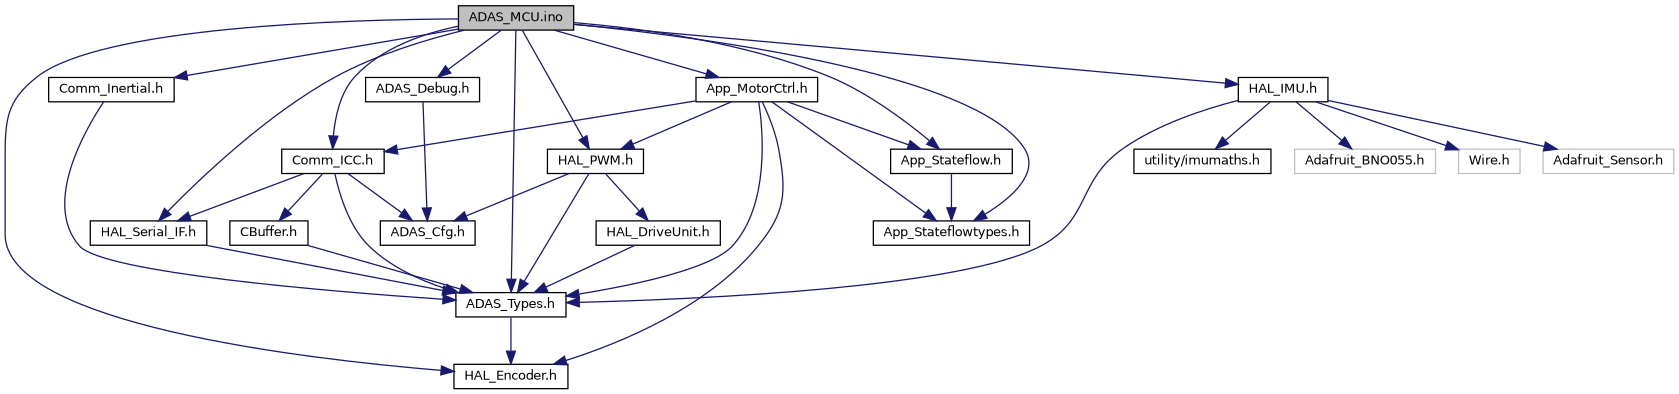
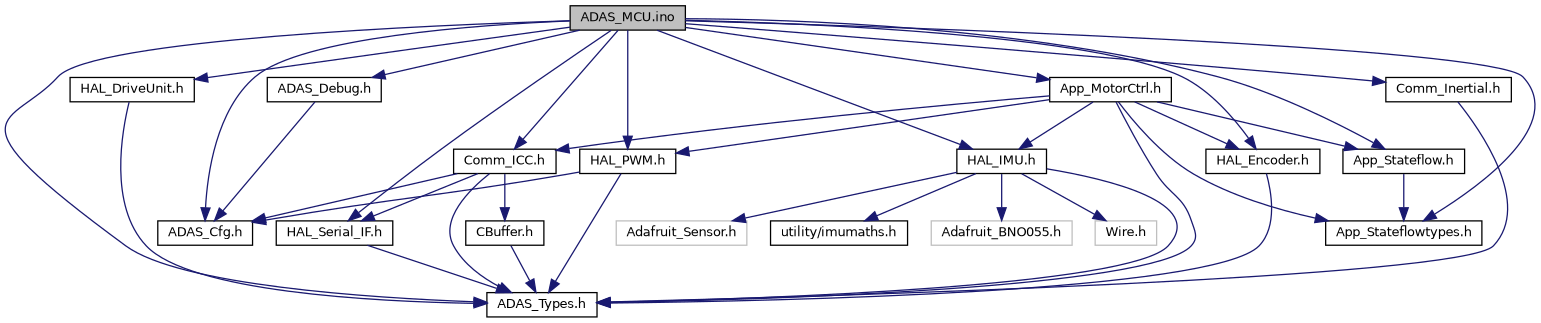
edge "ADAS_MCU.ino" -> "ADAS_Cfg.h": added
edge "App_MotorCtrl.h" -> "HAL_IMU.h": added
edge "HAL_PWM.h" -> "HAL_DriveUnit.h": now "ADAS_MCU.ino" -> "HAL_DriveUnit.h"
edge "ADAS_Types.h" -> "HAL_Encoder.h": reversed
